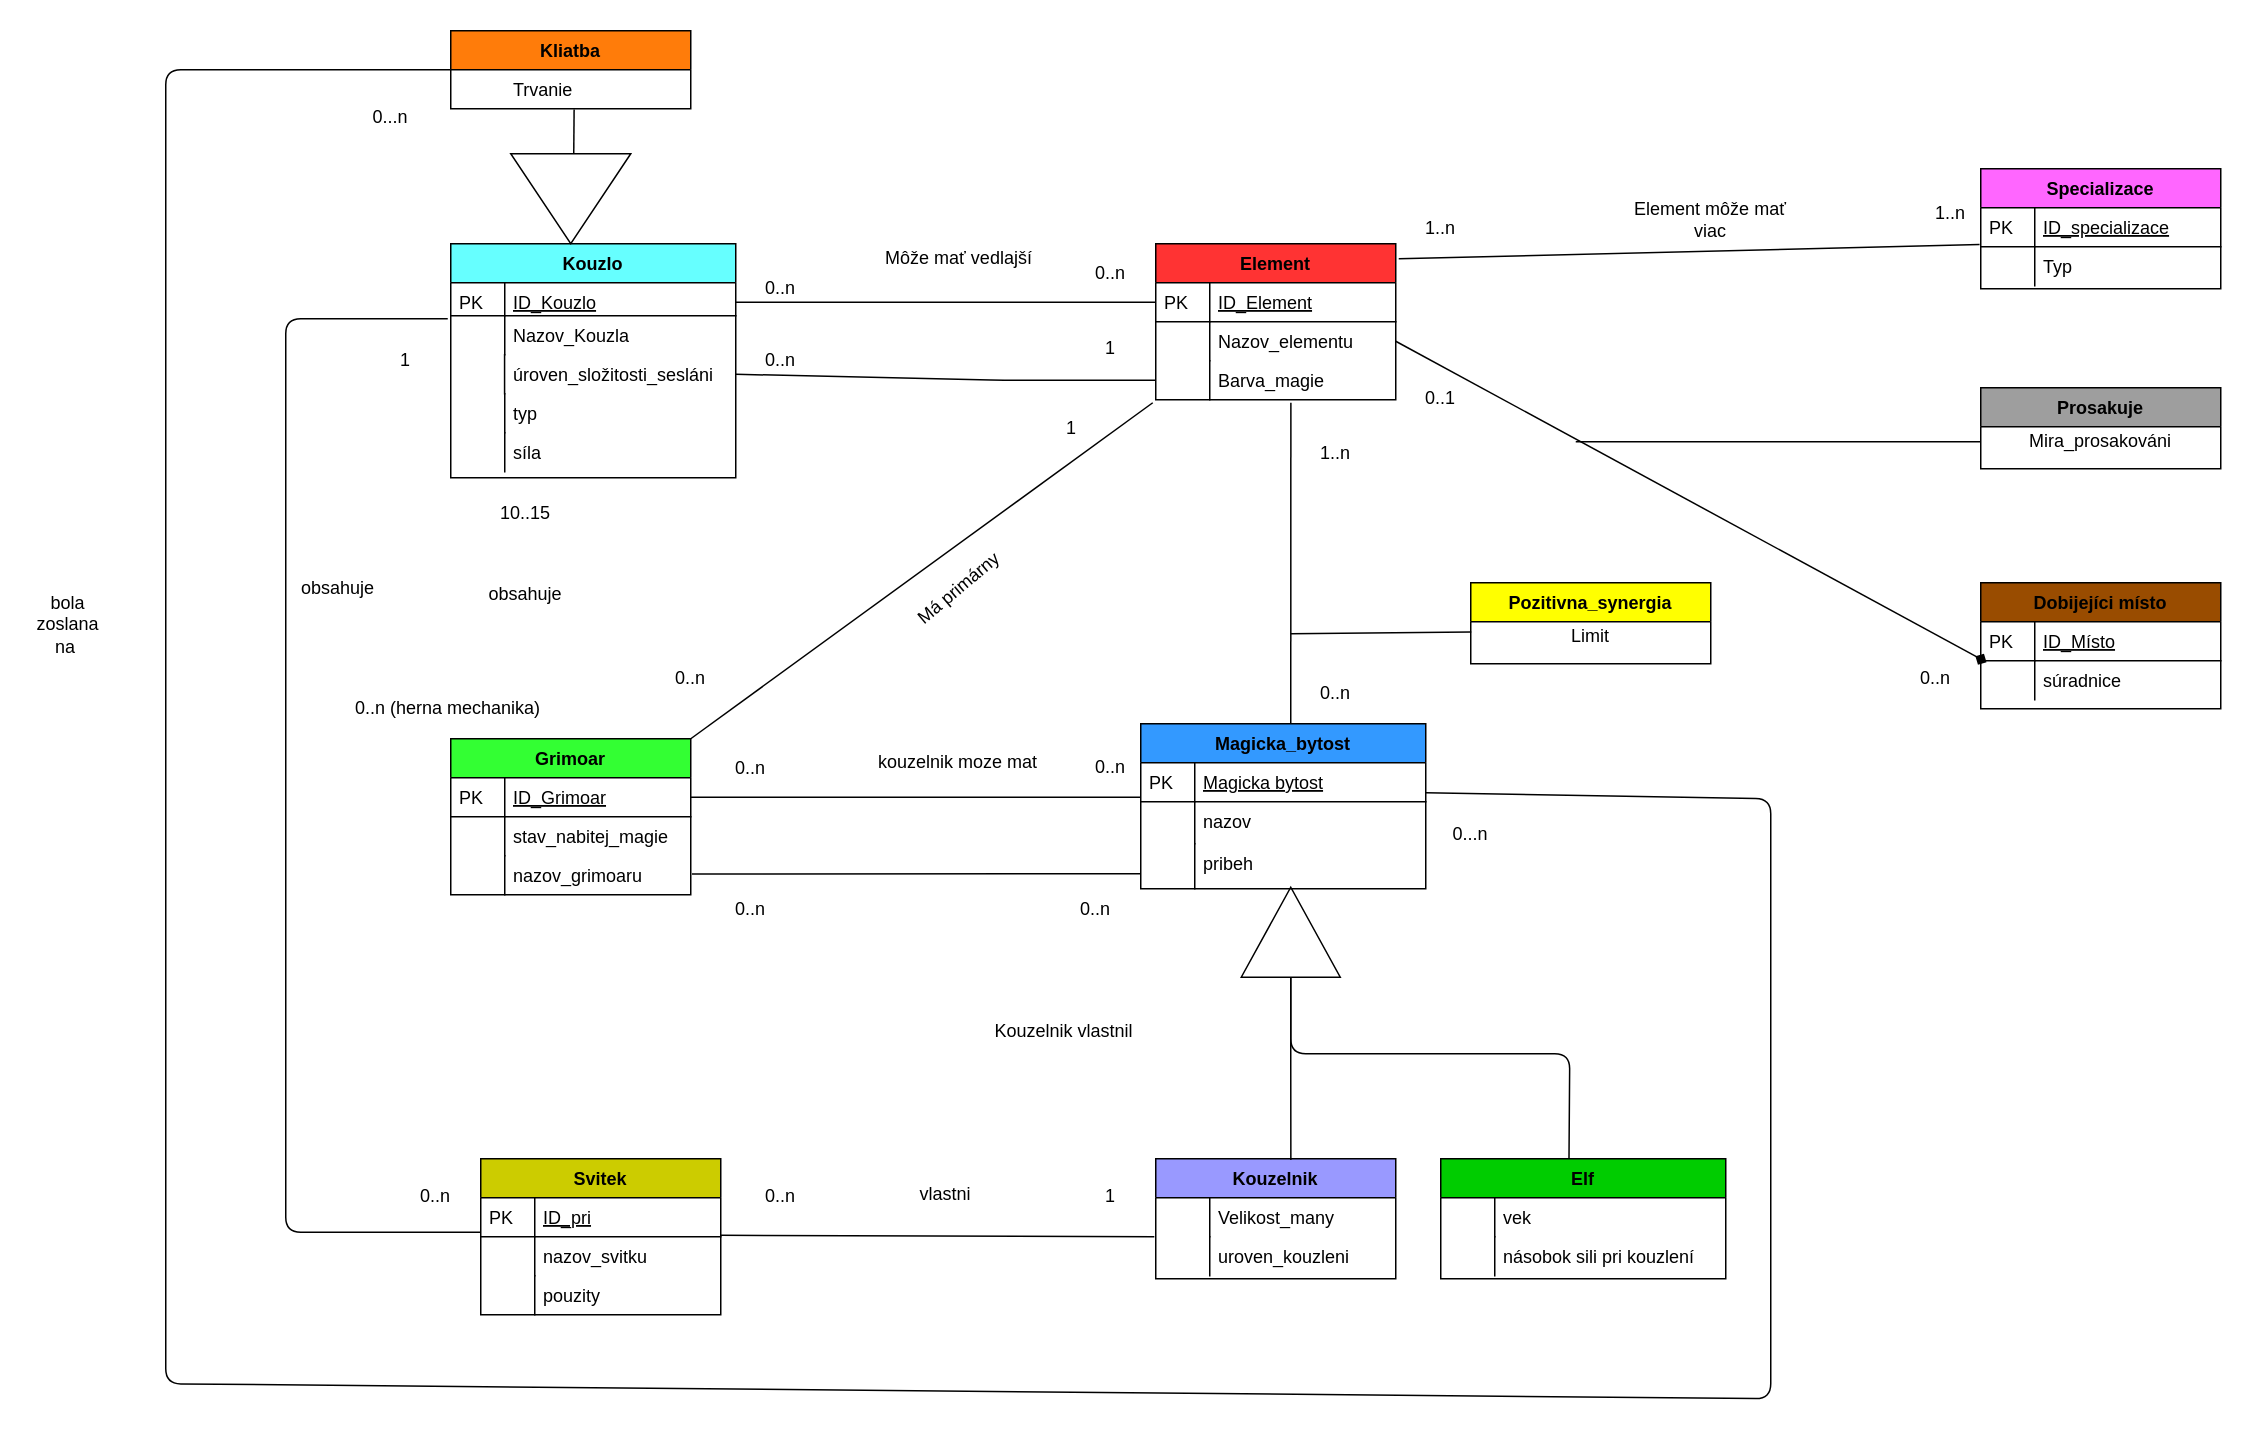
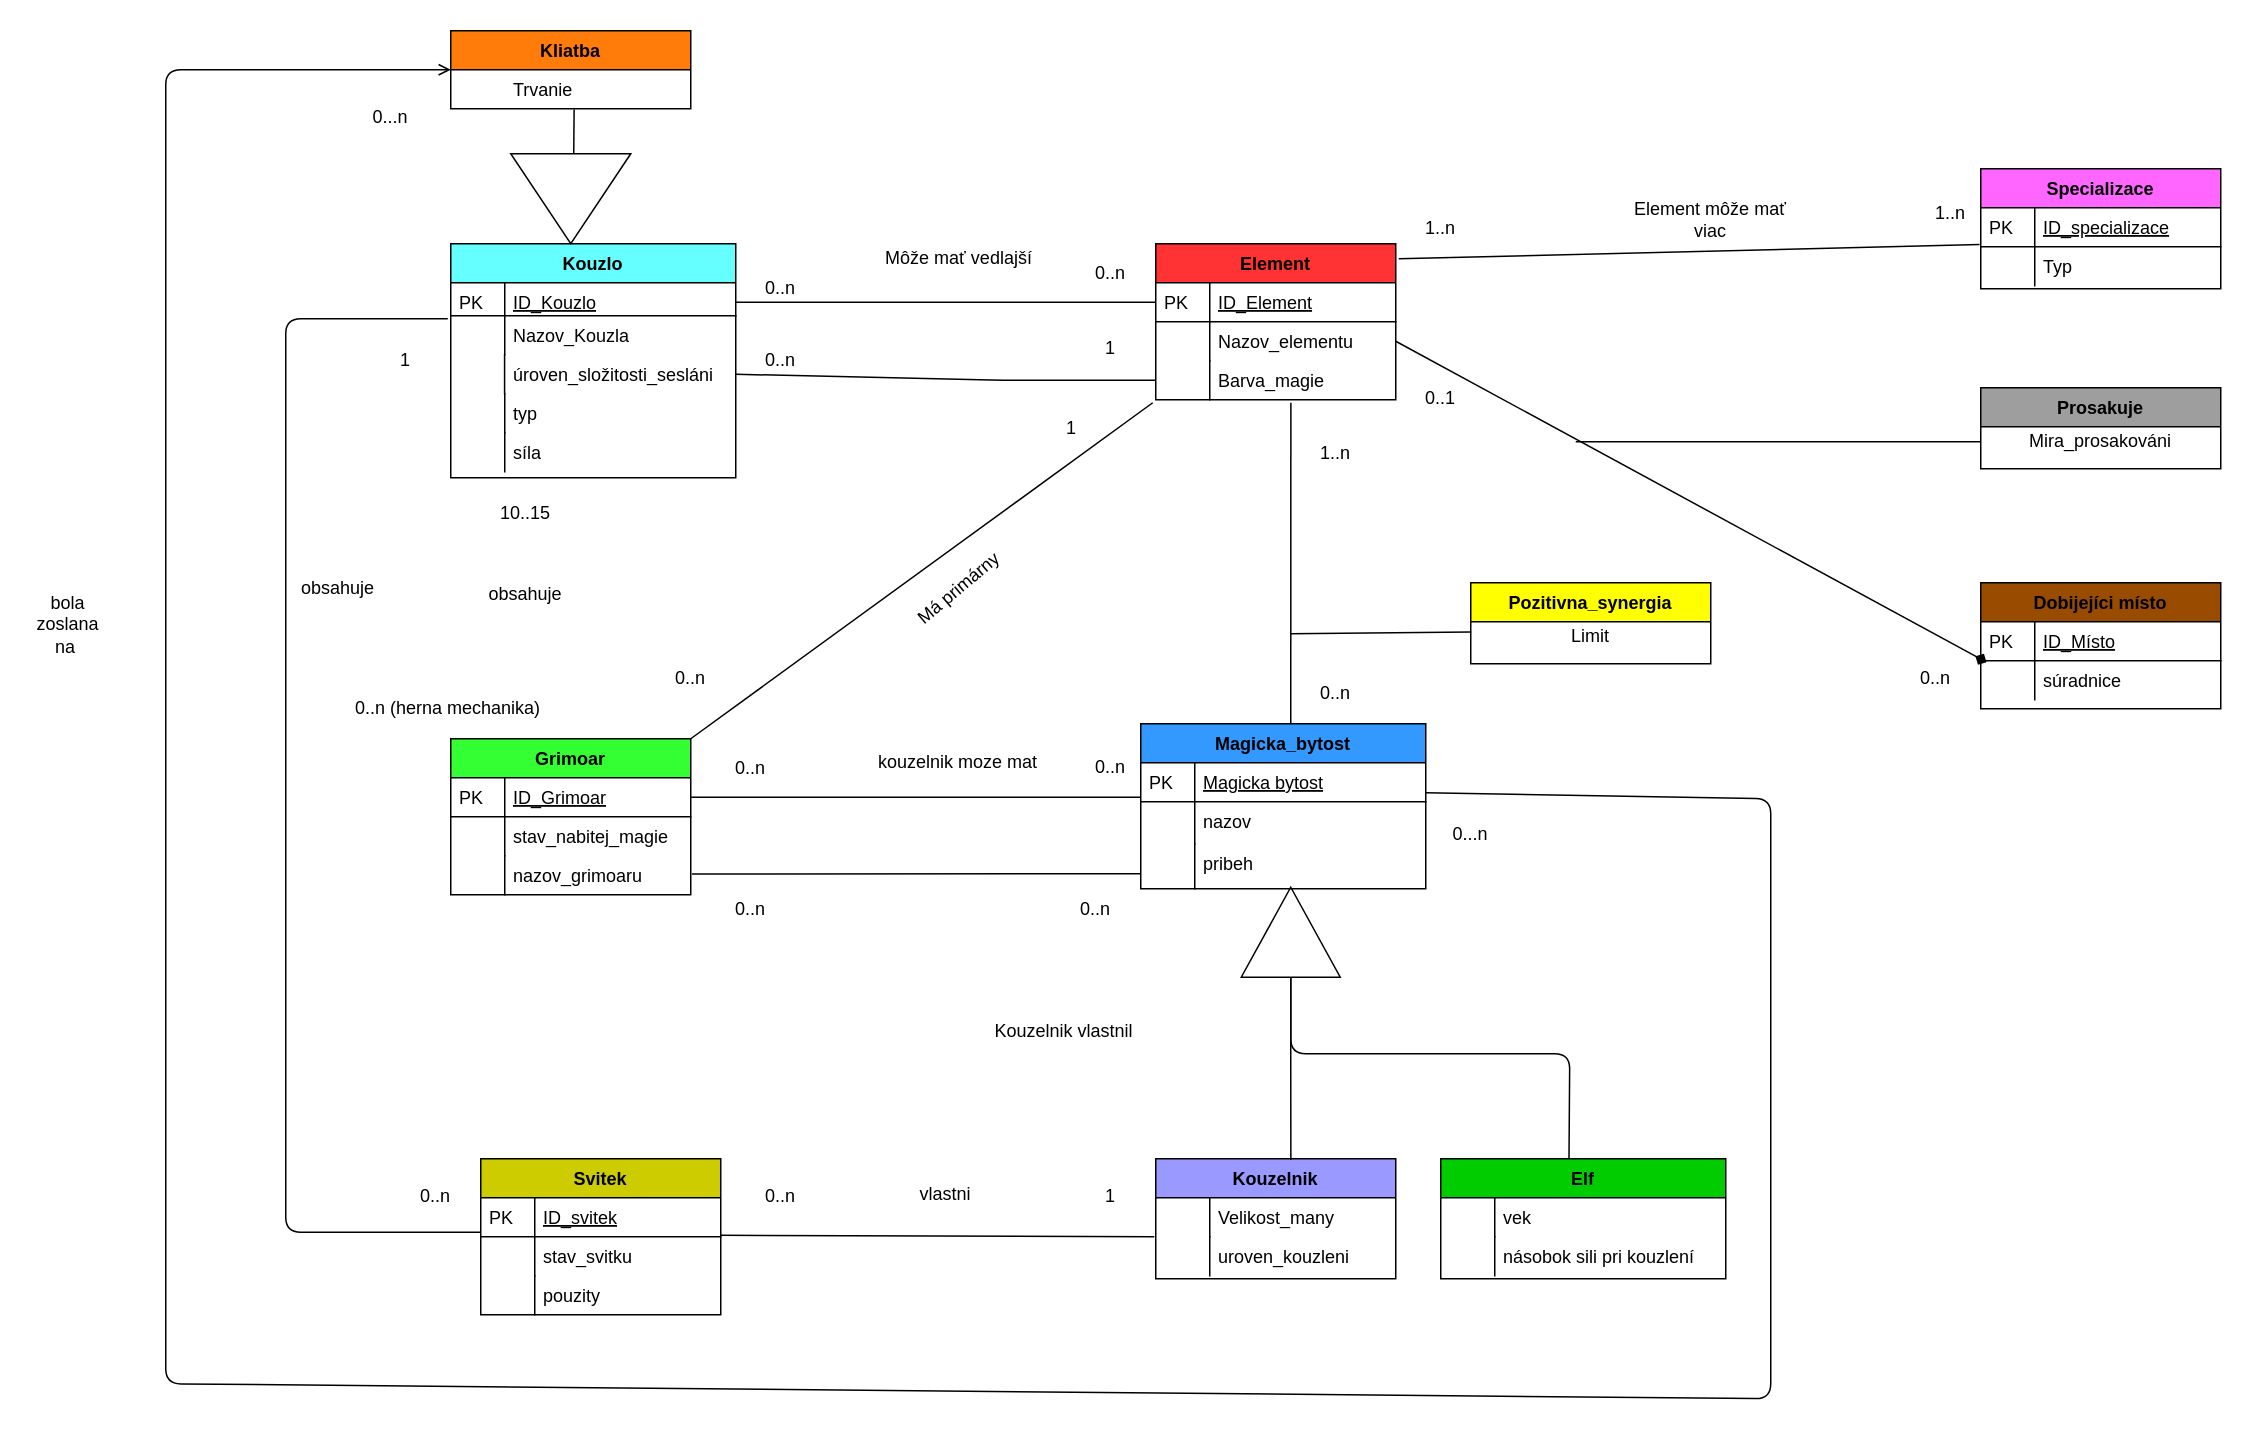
edge "Kliatba" -- "Magicka bytost": arrowhead none -> open
node "ID_pri": label "ID_pri" -> "ID_svitek"
node "nazov_svitku": label "nazov_svitku" -> "stav_svitku"
